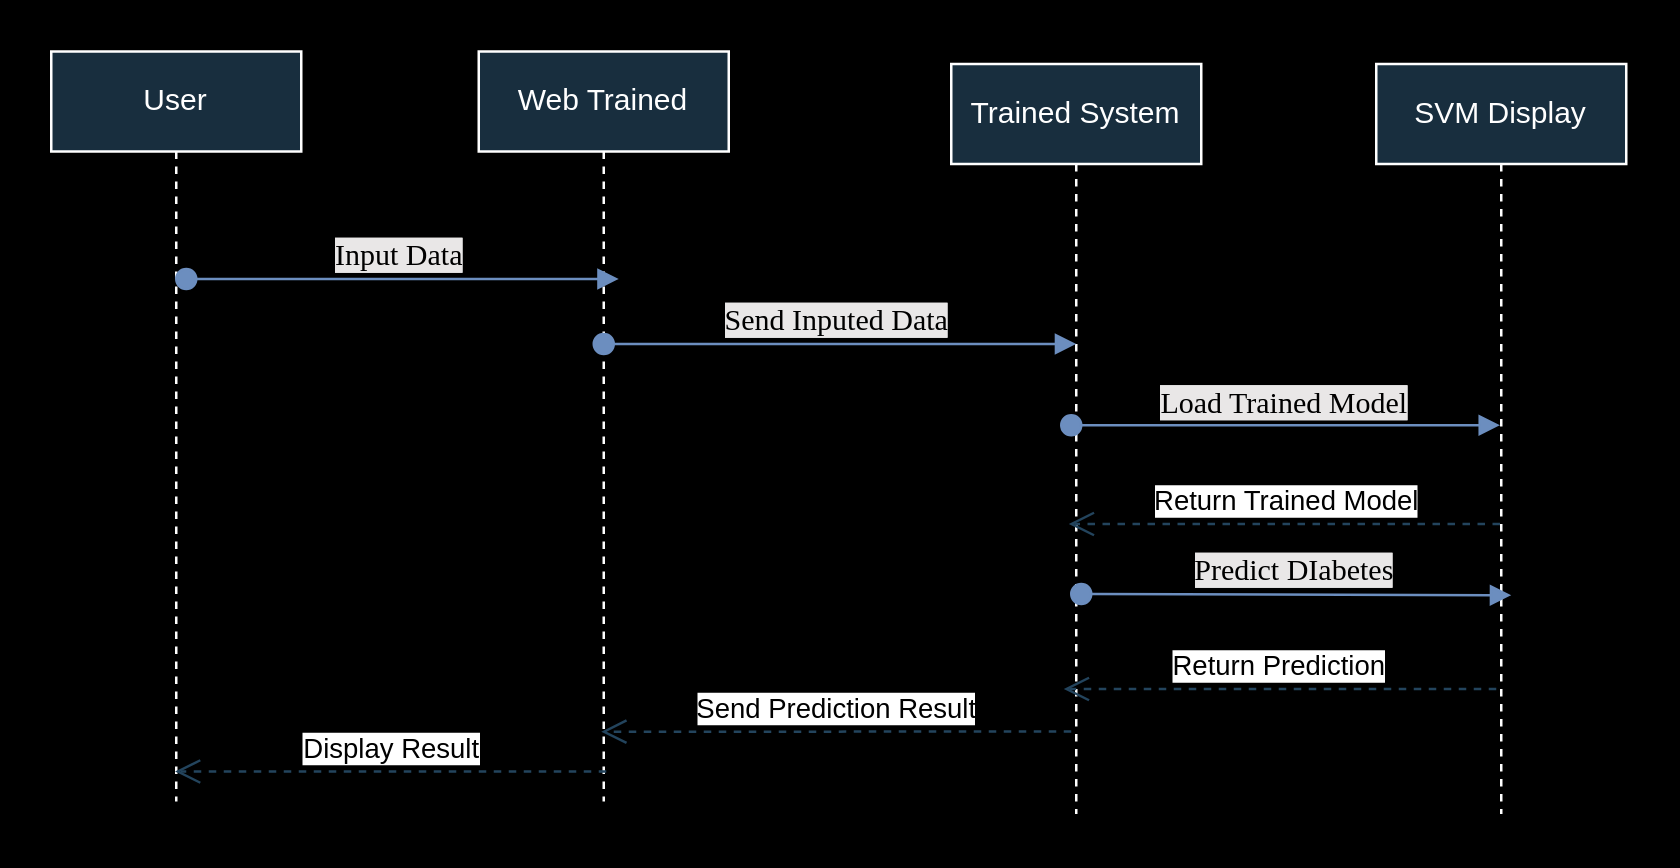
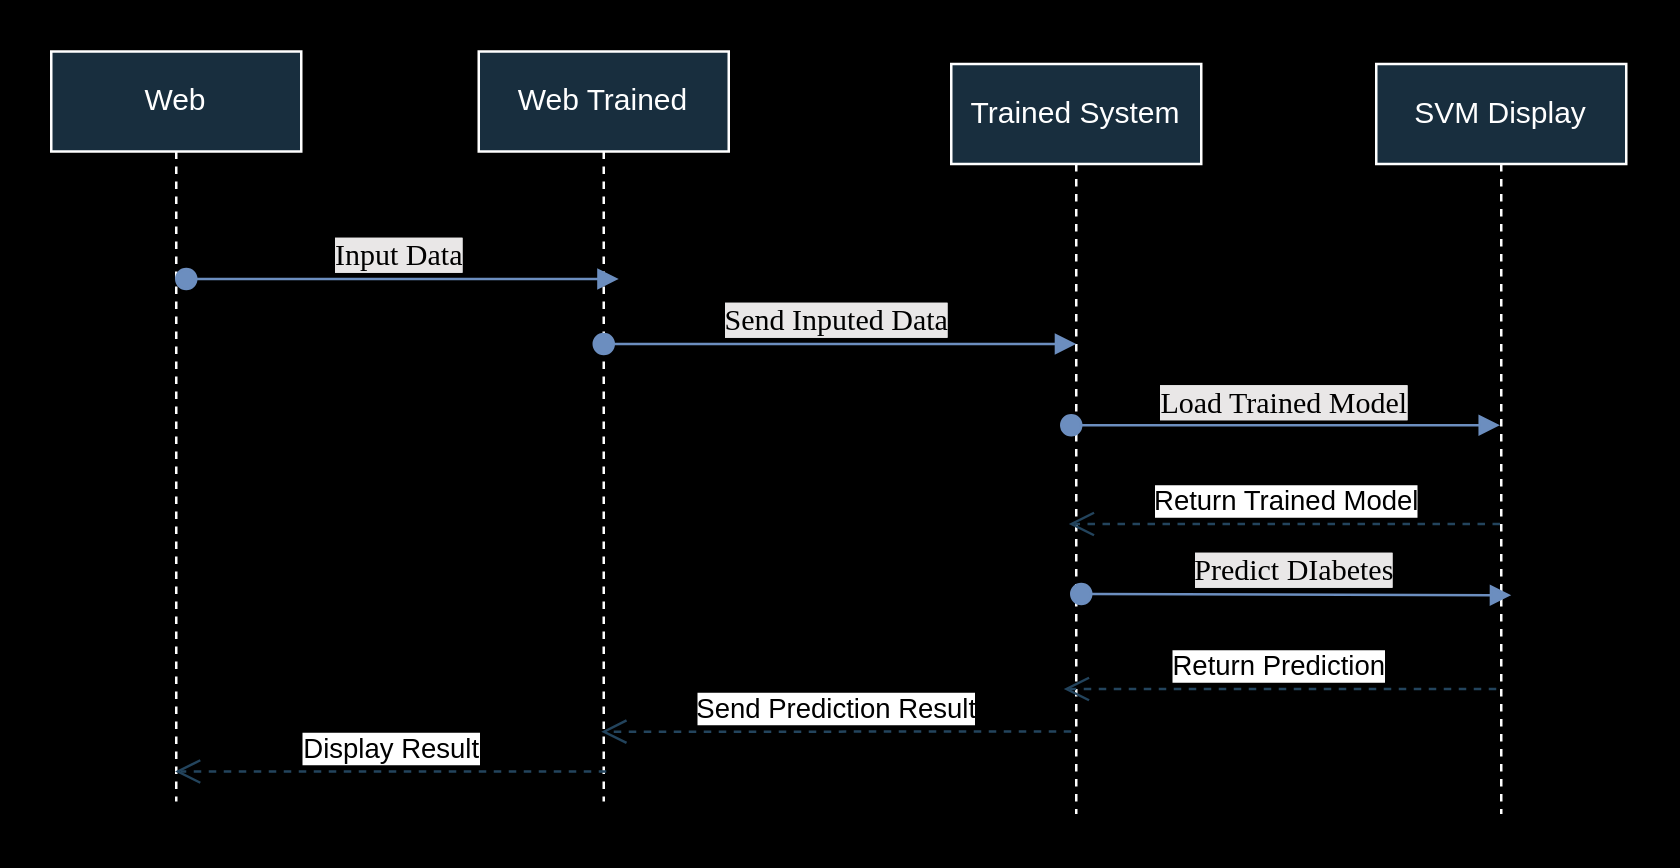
node "User": label "User" -> "Web"
